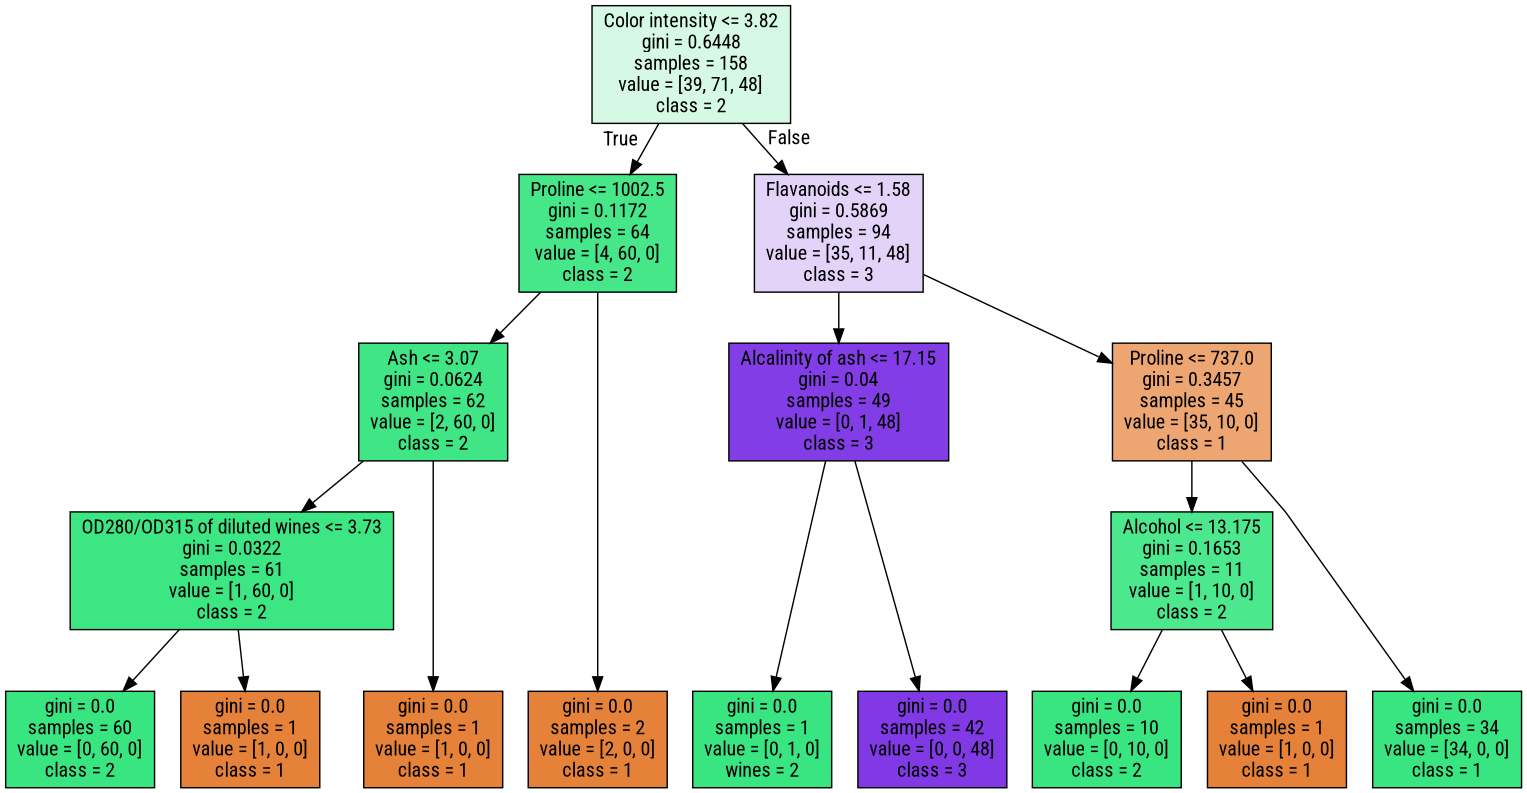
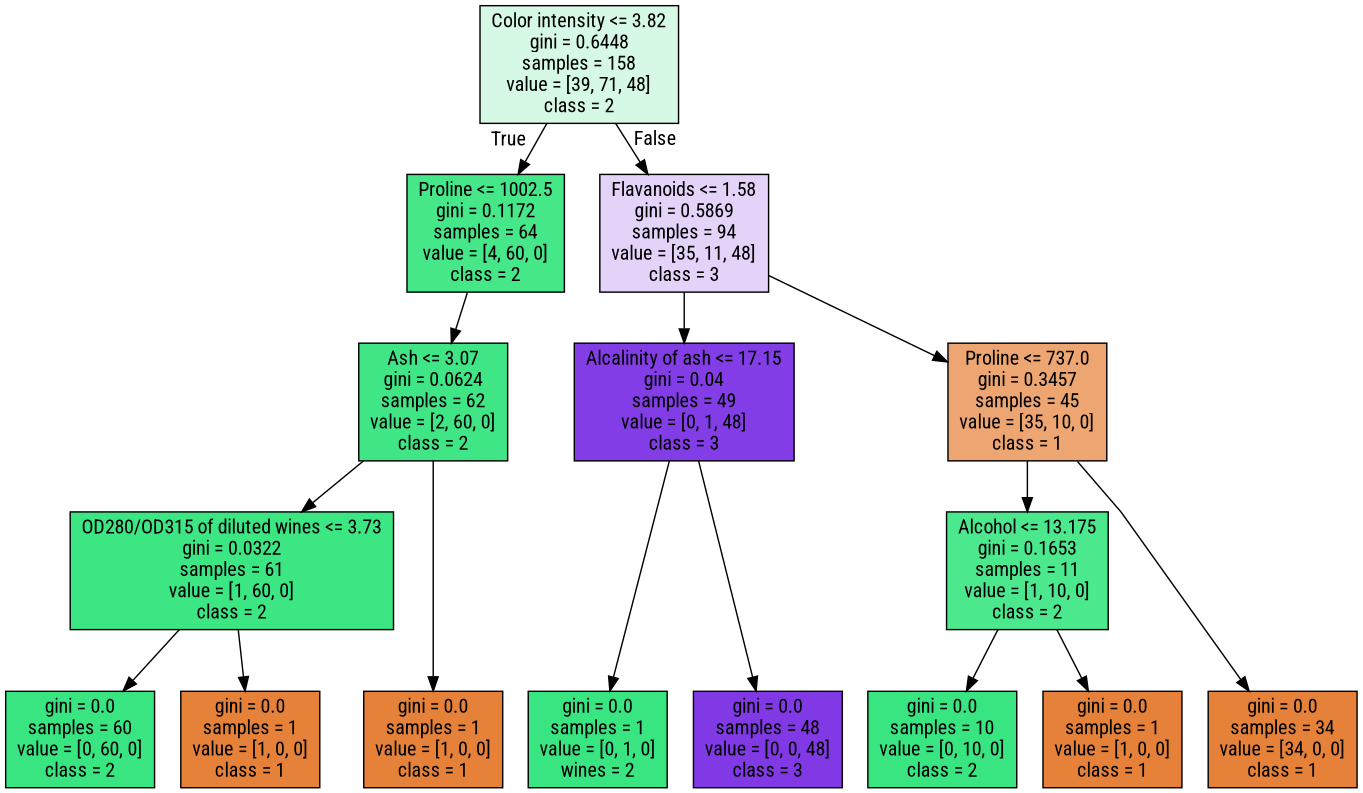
node "gini = 0.0 samples = 2 value = [2, 0, 0] class = 1": removed
node "gini = 0.0 samples = 42 value = [0, 0, 48] class = 3": label "gini = 0.0 samples = 42 value = [0, 0, 48] class = 3" -> "gini = 0.0 samples = 48 value = [0, 0, 48] class = 3"
node "gini = 0.0 samples = 34 value = [34, 0, 0] class = 1": fillcolor #39e581ff -> #e58139ff
